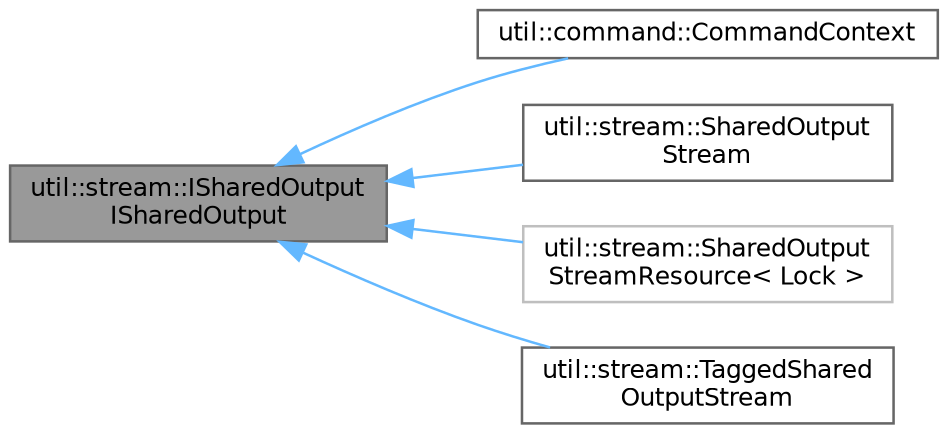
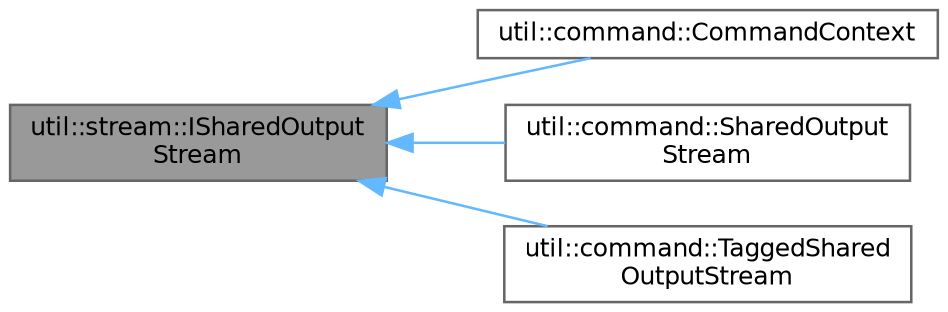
node "util::stream::SharedOutput Stream": label "util::stream::SharedOutput Stream" -> "util::command::SharedOutput Stream"
node "util::stream::ISharedOutput ISharedOutput": label "util::stream::ISharedOutput ISharedOutput" -> "util::stream::ISharedOutput Stream"
node "util::stream::SharedOutput StreamResource< Lock >": removed
node "util::stream::TaggedShared OutputStream": label "util::stream::TaggedShared OutputStream" -> "util::command::TaggedShared OutputStream"
